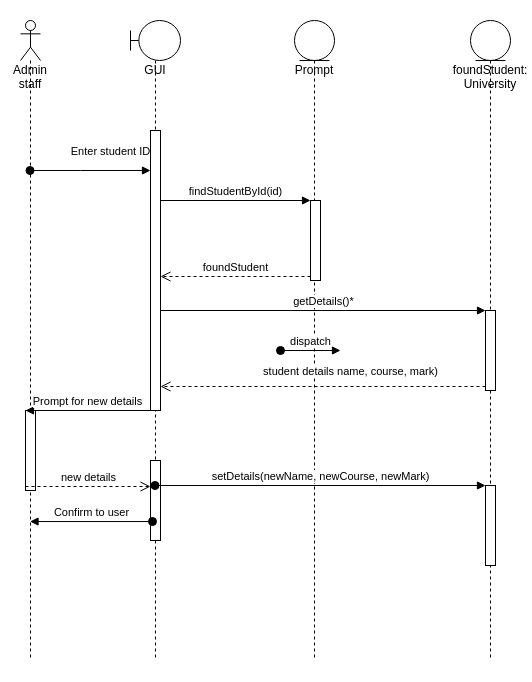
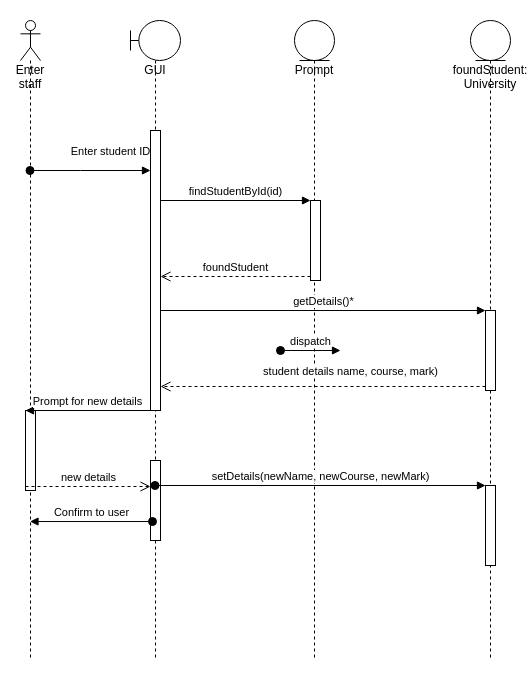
node "Admin staff": label "Admin staff" -> "Enter staff"
